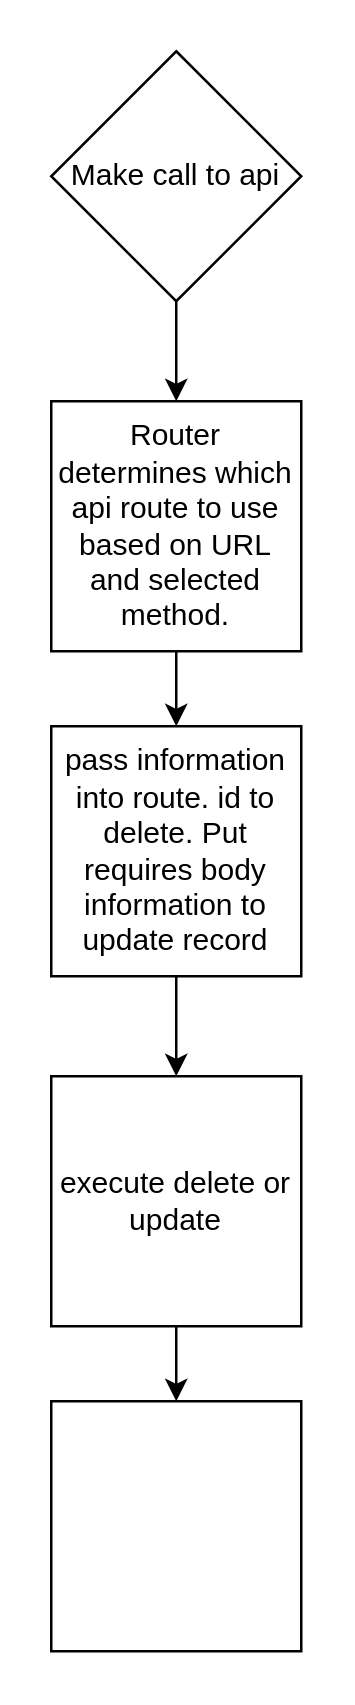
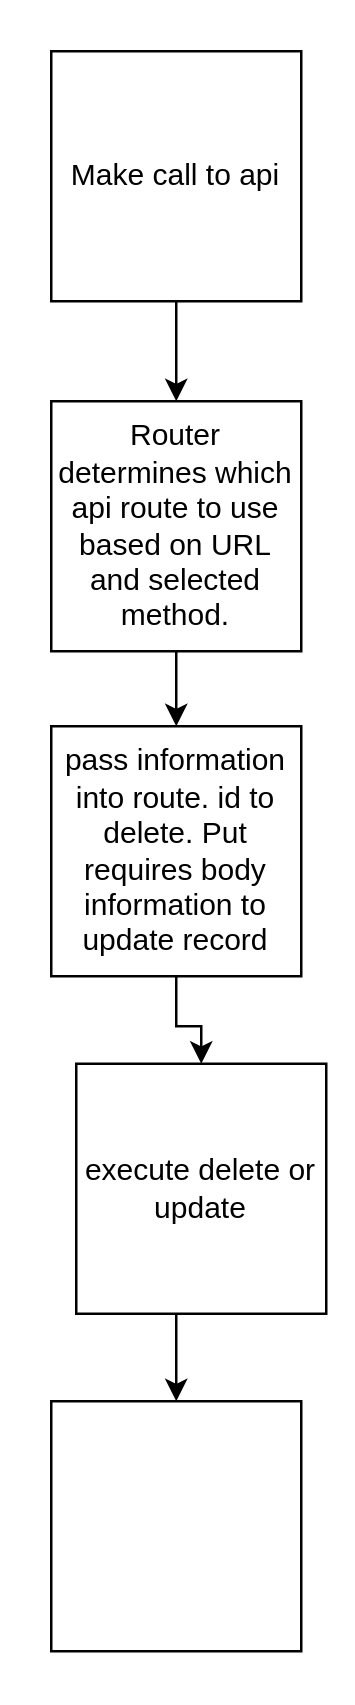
node "Make call to api": shape diamond -> rectangle
node "execute delete or update": moved (176, 1201) -> (201, 1189)
